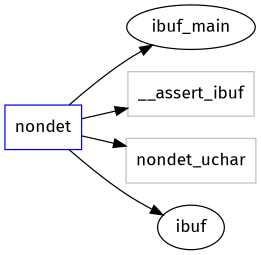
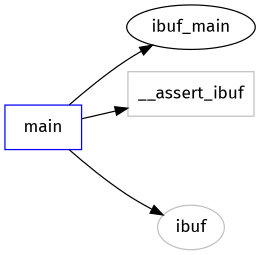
node "nondet": label "nondet" -> "main"
node "nondet_uchar": removed
node "ibuf": color black -> grey
